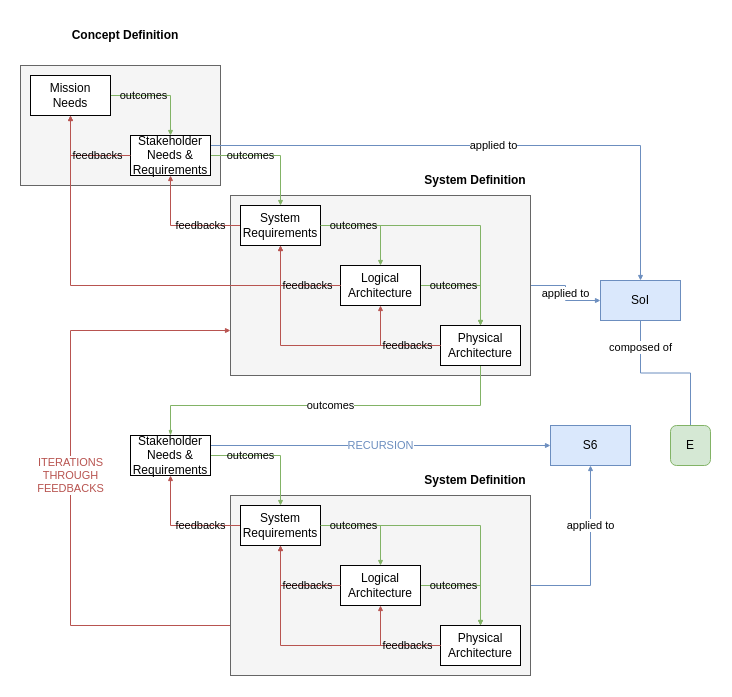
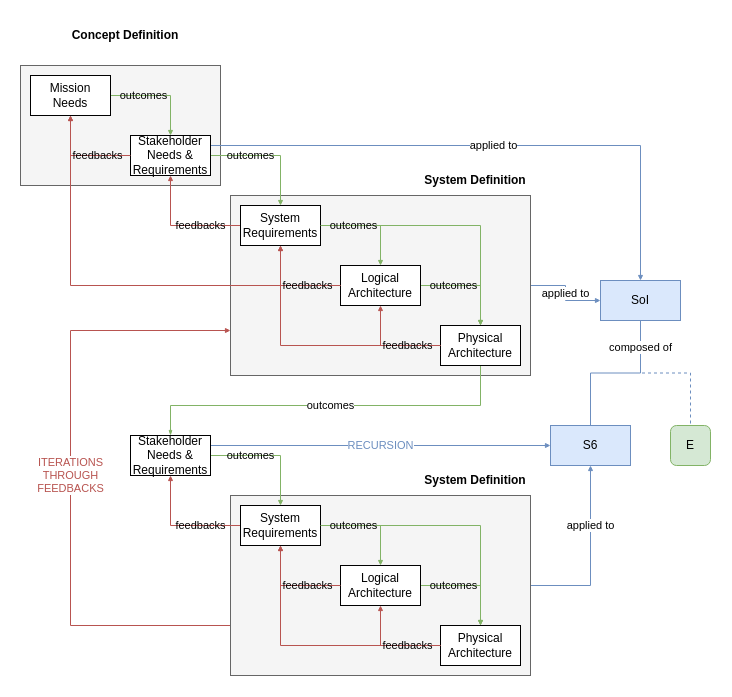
edge "SoI" -- "E": style solid -> dashed
edge "SoI" -- "S6": added
